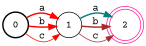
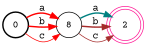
node "1": label "1" -> "8"
